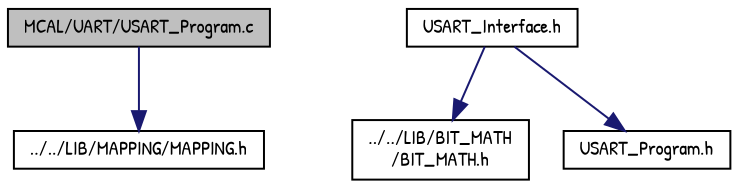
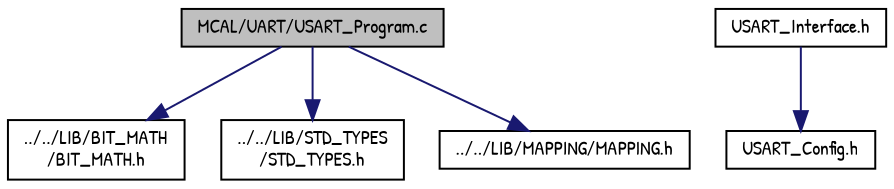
edge "USART_Interface.h" -> "../../LIB/BIT_MATH /BIT_MATH.h": now "MCAL/UART/USART_Program.c" -> "../../LIB/BIT_MATH /BIT_MATH.h"
node "../../LIB/STD_TYPES /STD_TYPES.h": added
node "USART_Program.h": label "USART_Program.h" -> "USART_Config.h"
